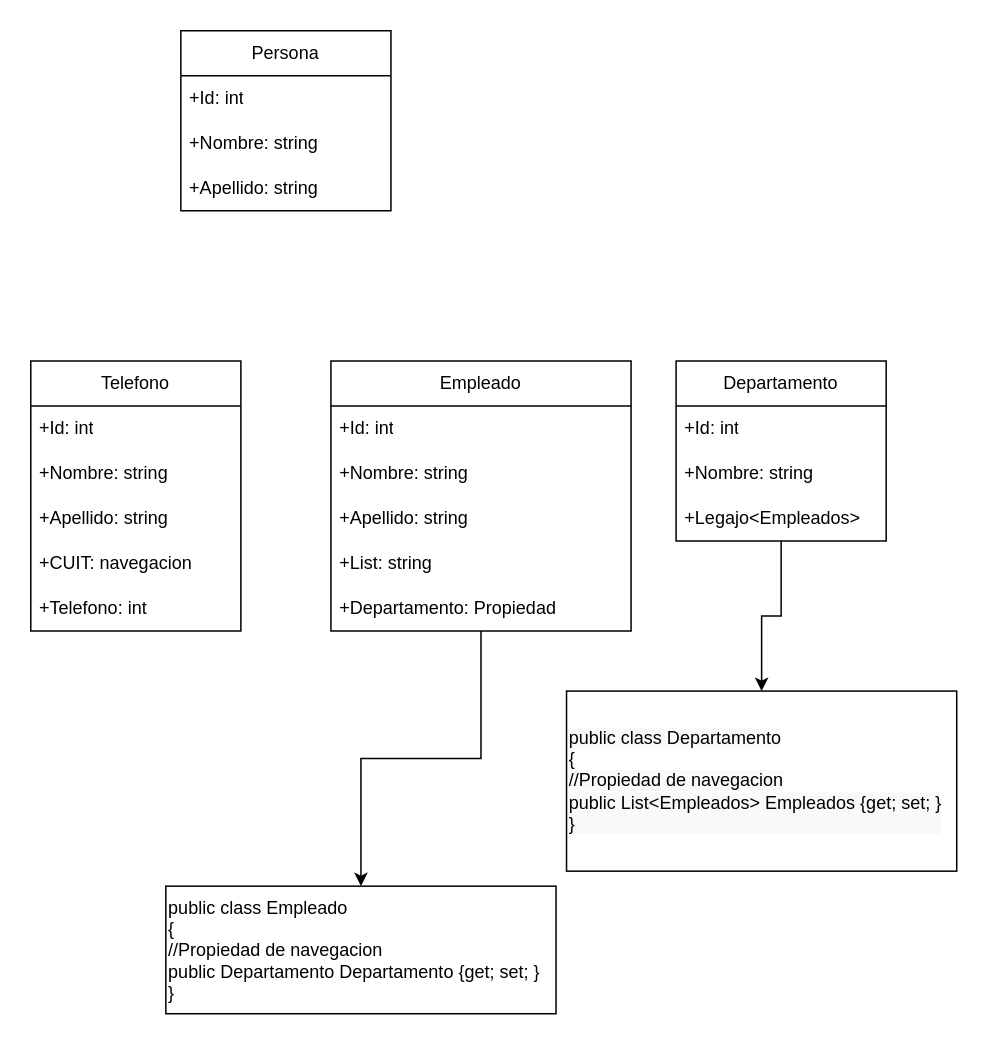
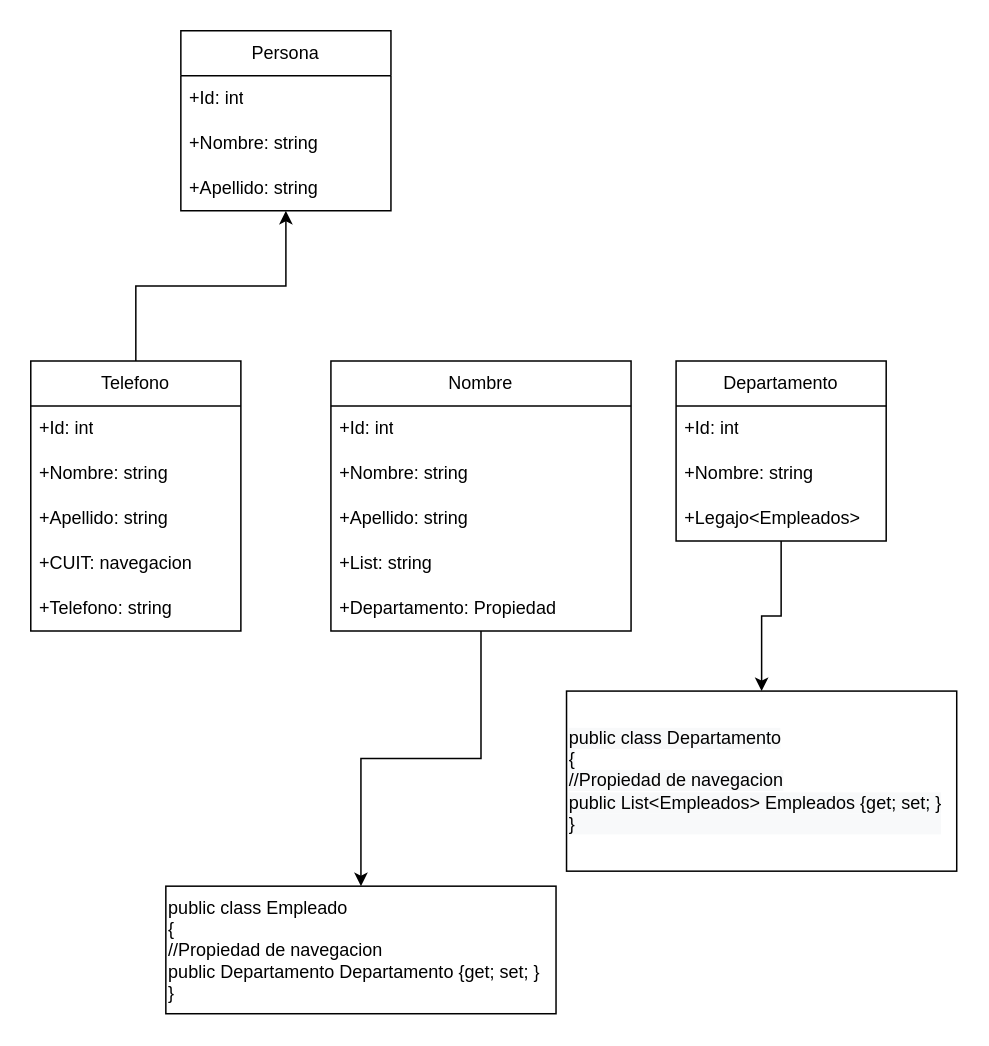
edge "Telefono" -> "Persona": added
node "Empleado": label "Empleado" -> "Nombre"
node "+Telefono: int": label "+Telefono: int" -> "+Telefono: string"
